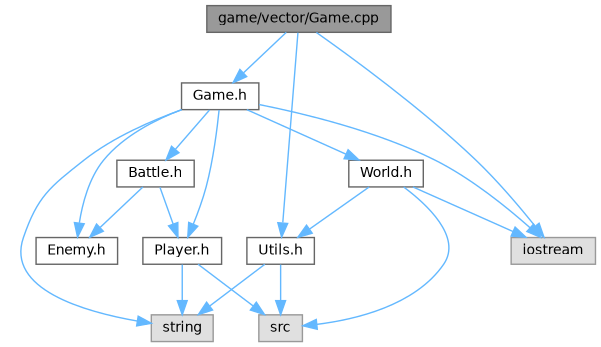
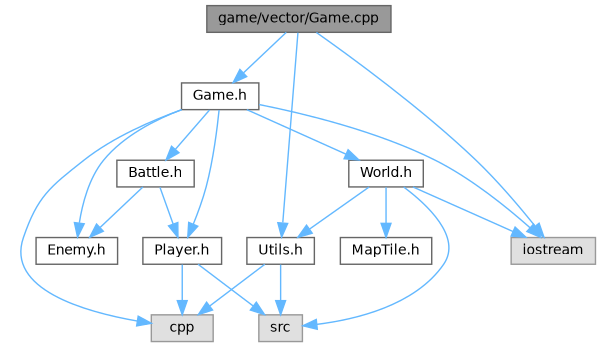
node "MapTile.h": added
node "string": label "string" -> "cpp"
